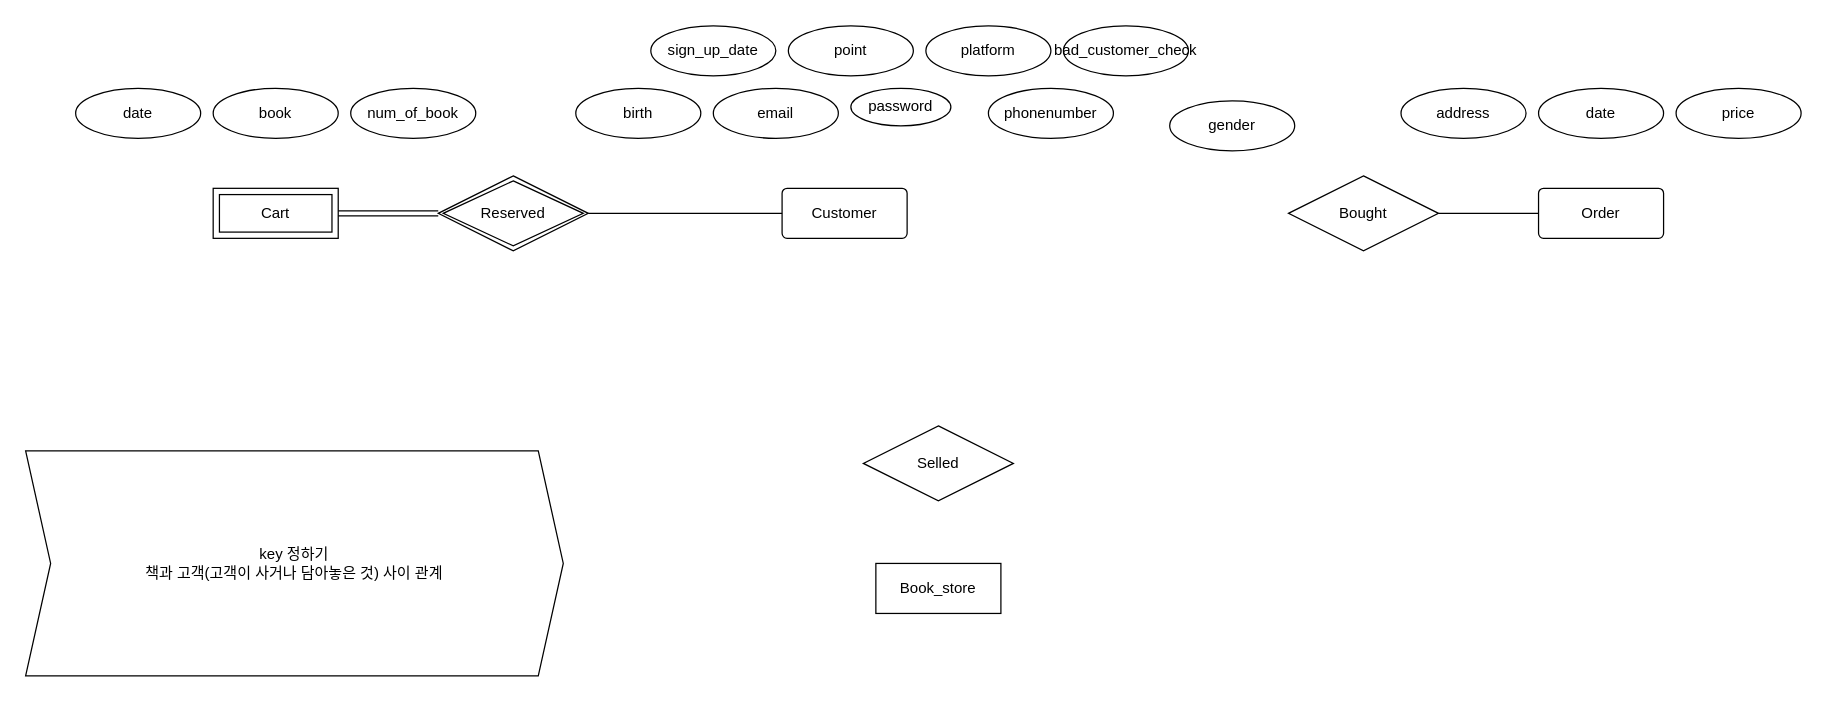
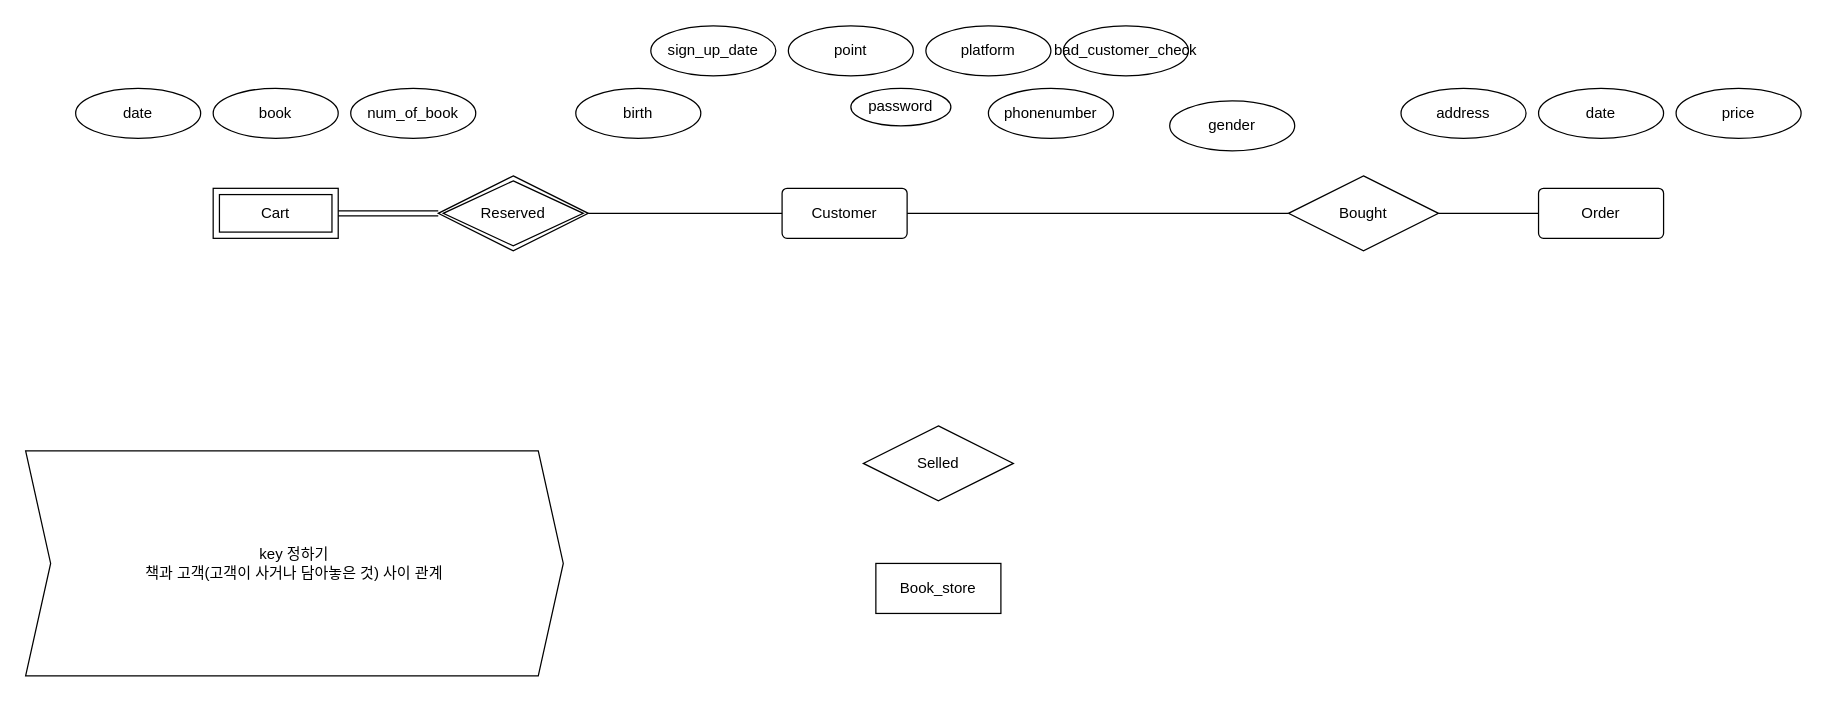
node "email": removed
edge "Customer" -- "Bought": added
